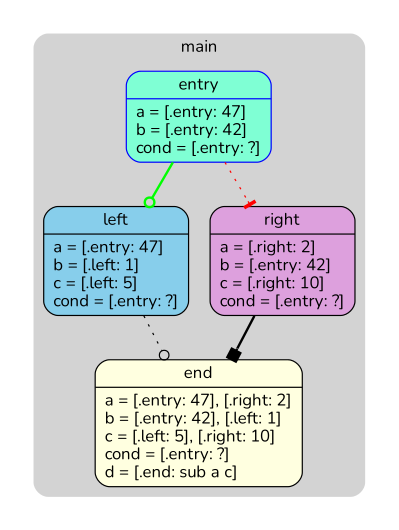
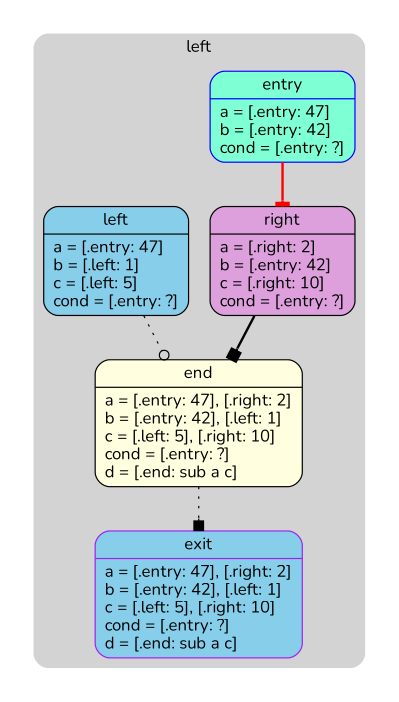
cluster "main": label "main" -> "left"
edge "entry" -> "left": removed
edge "entry" -> "right": style dotted -> bold
node "exit": added
